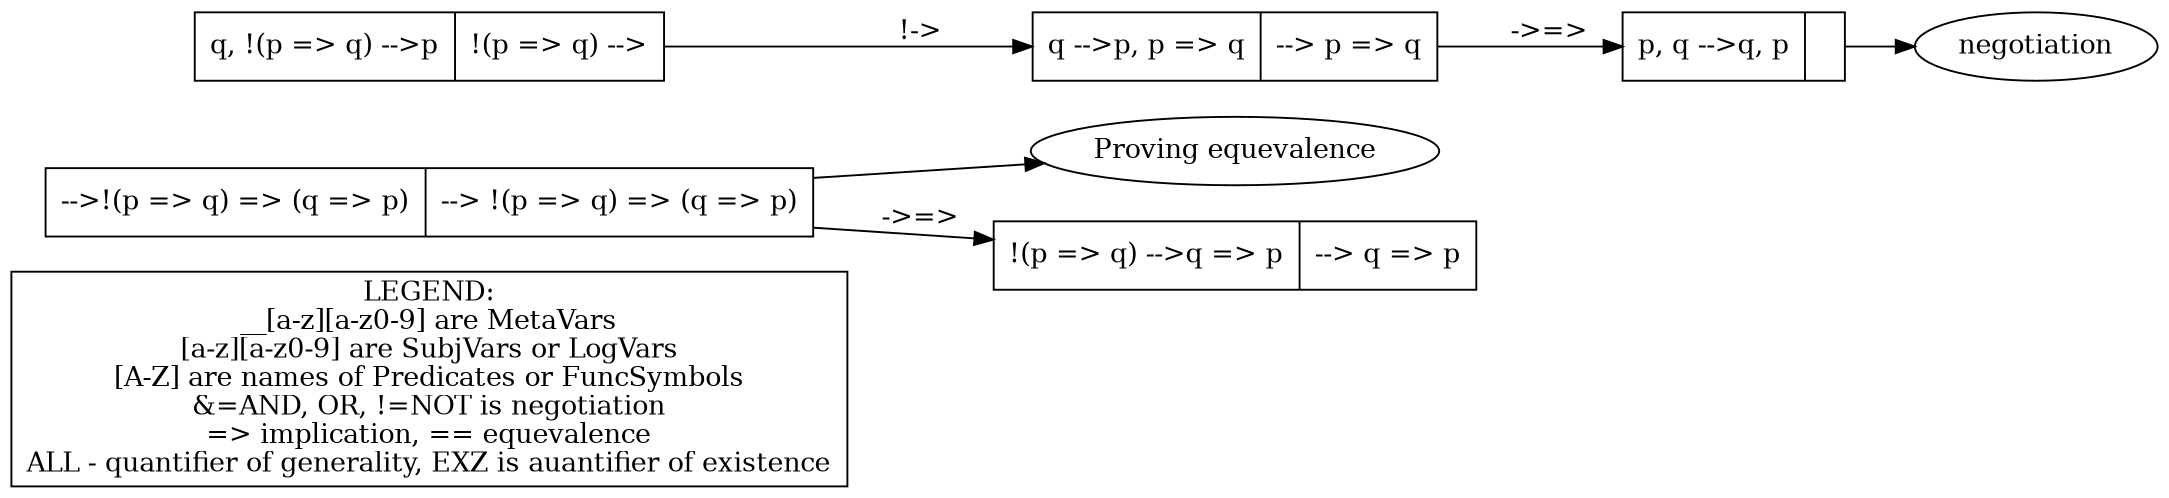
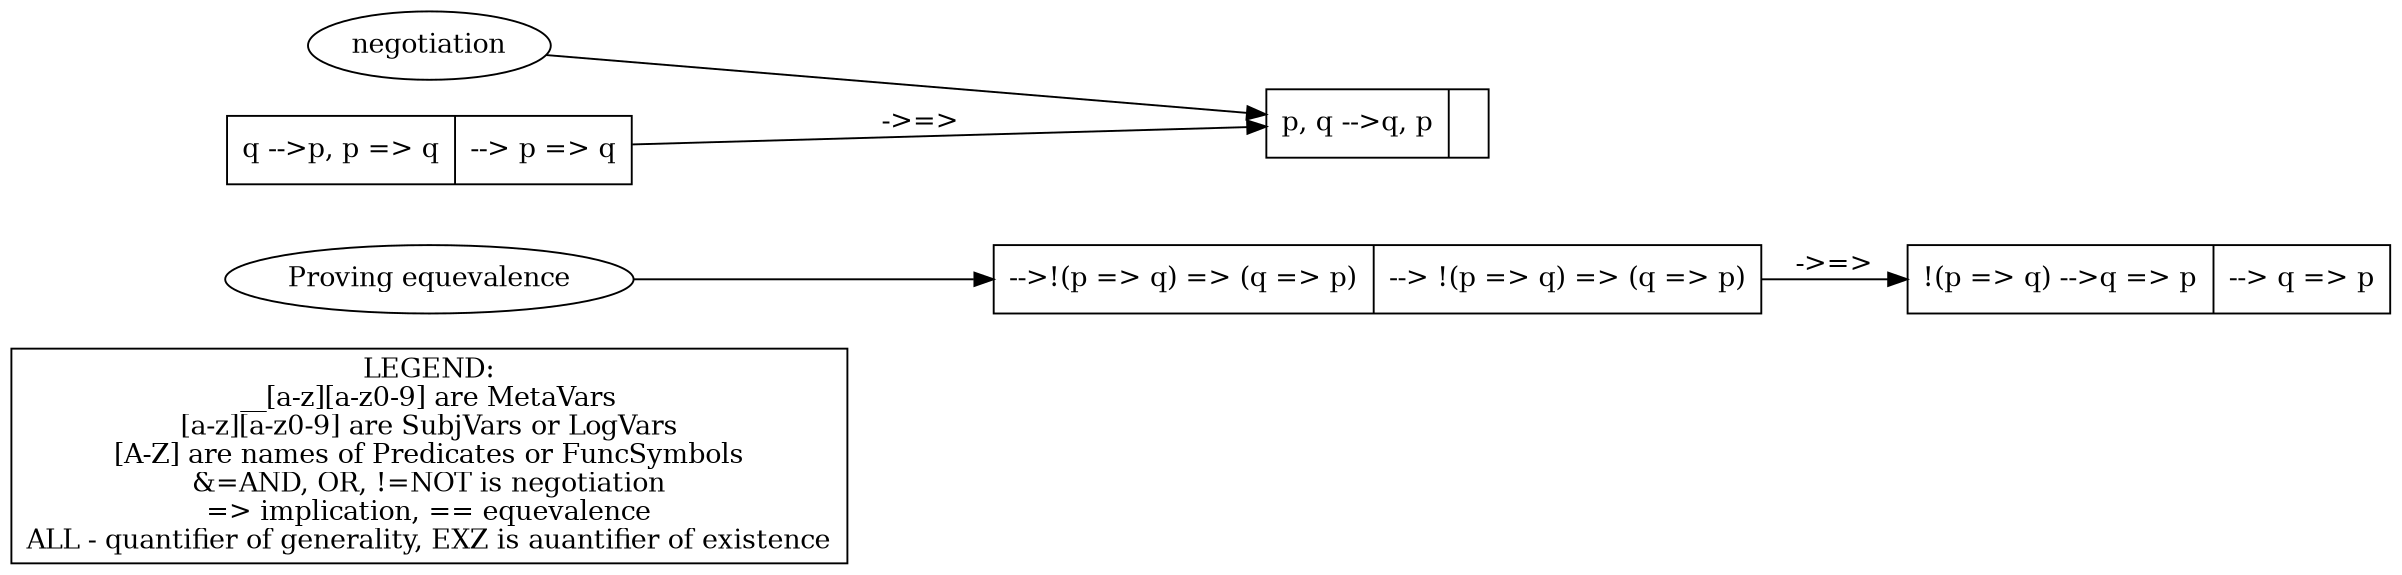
node "q, !(p => q) -->p": removed
edge "p, q -->q, p" -> "negotiation": reversed
edge "-->!(p => q) => (q => p)" -> "Proving equevalence": reversed
